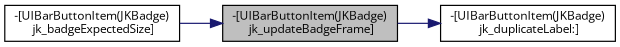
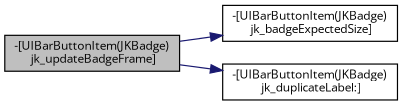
edge "-[UIBarButtonItem(JKBadge) jk_badgeExpectedSize]" -> "-[UIBarButtonItem(JKBadge) jk_updateBadgeFrame]": reversed
